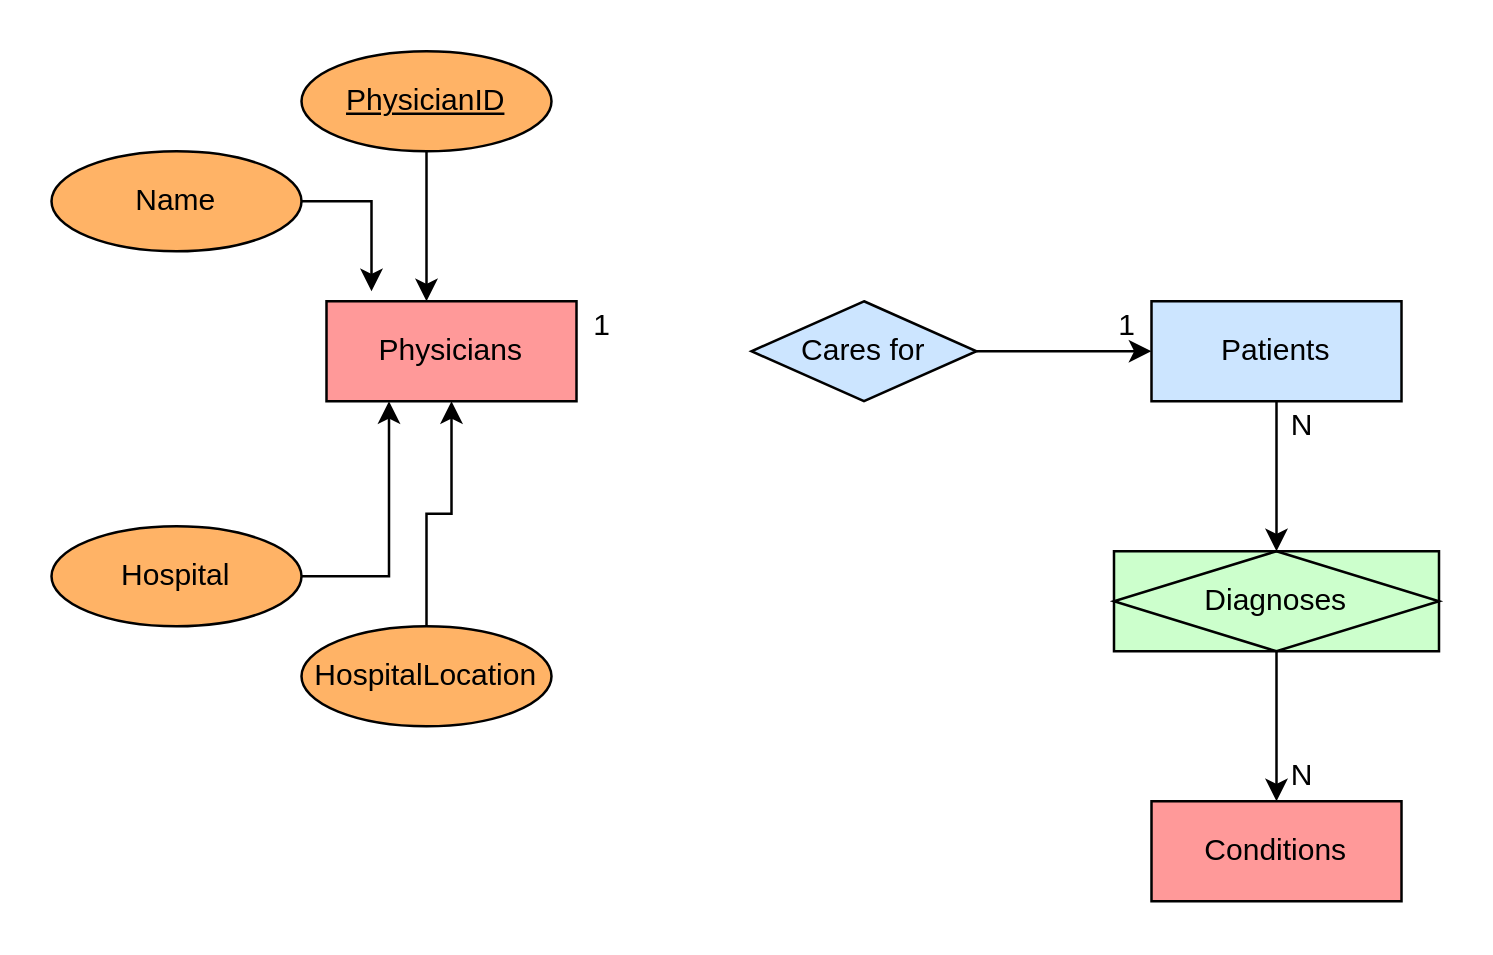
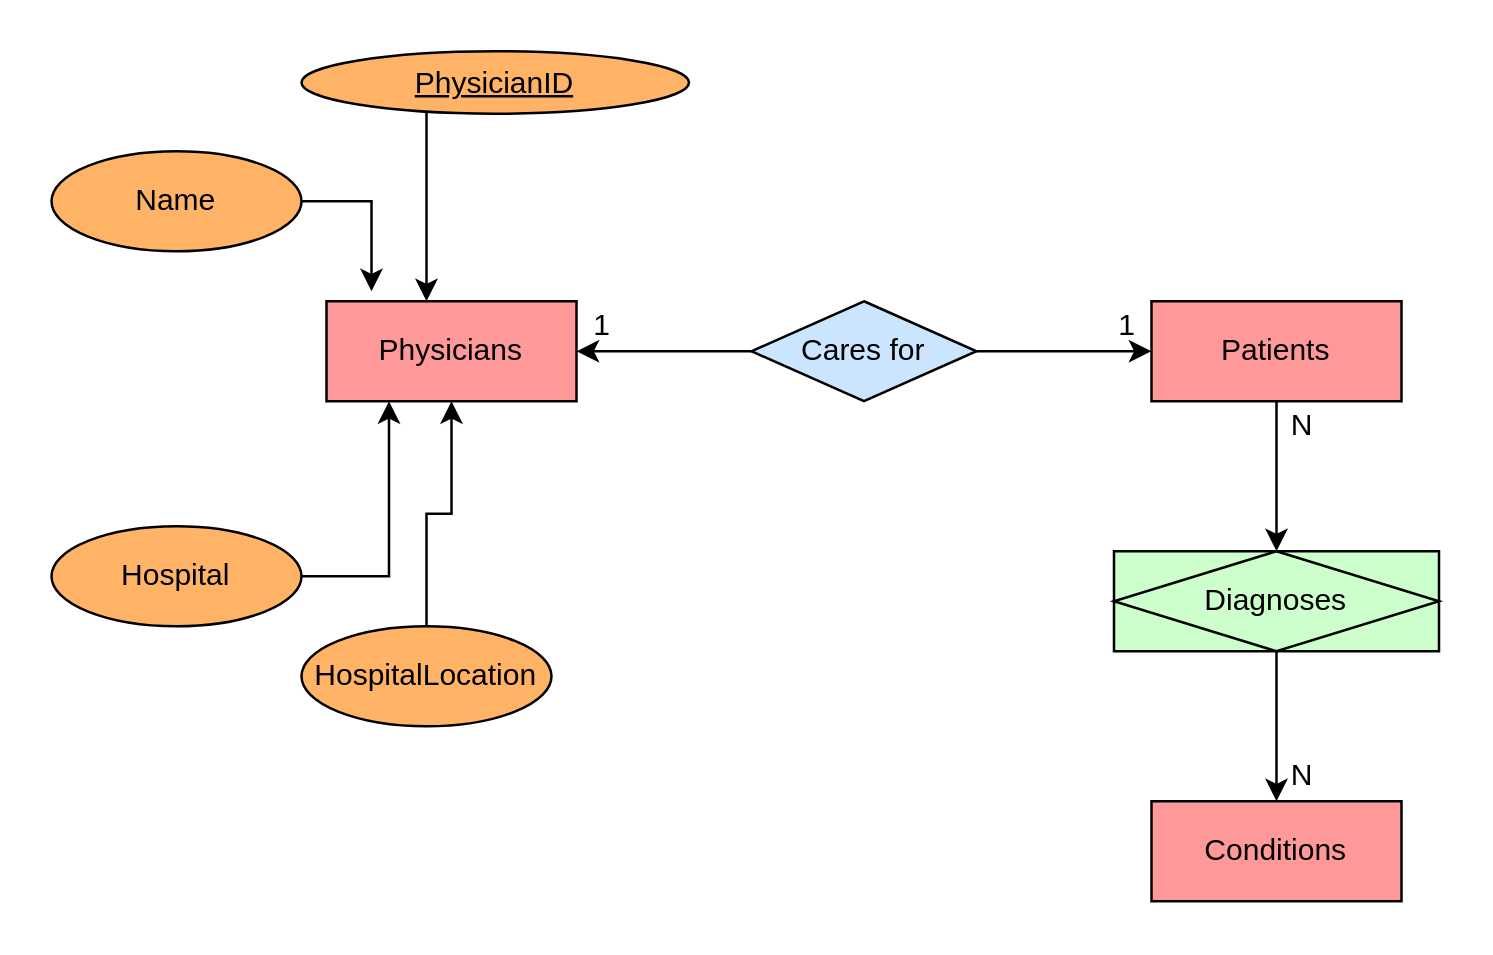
node "PhysicianID": size 250x100 -> 388x63
edge "Cares for" -> "Physicians": added
node "Patients": fillcolor #cce5ff -> #ff9999
